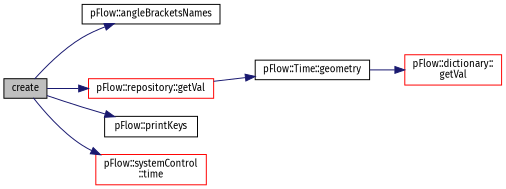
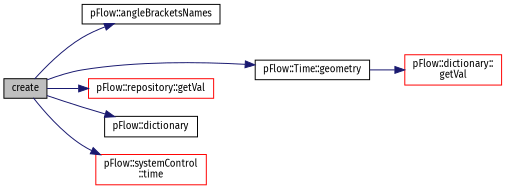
edge "pFlow::repository::getVal" -> "pFlow::Time::geometry": now "create" -> "pFlow::Time::geometry"
node "pFlow::printKeys": label "pFlow::printKeys" -> "pFlow::dictionary"
